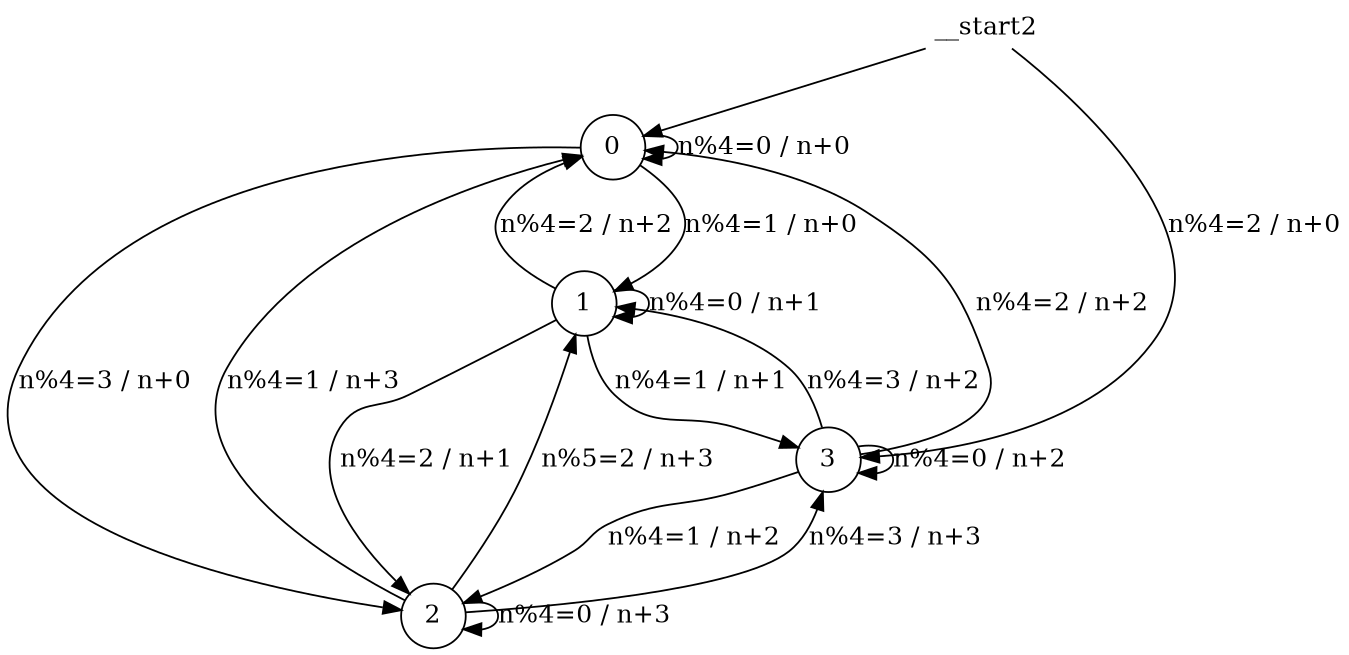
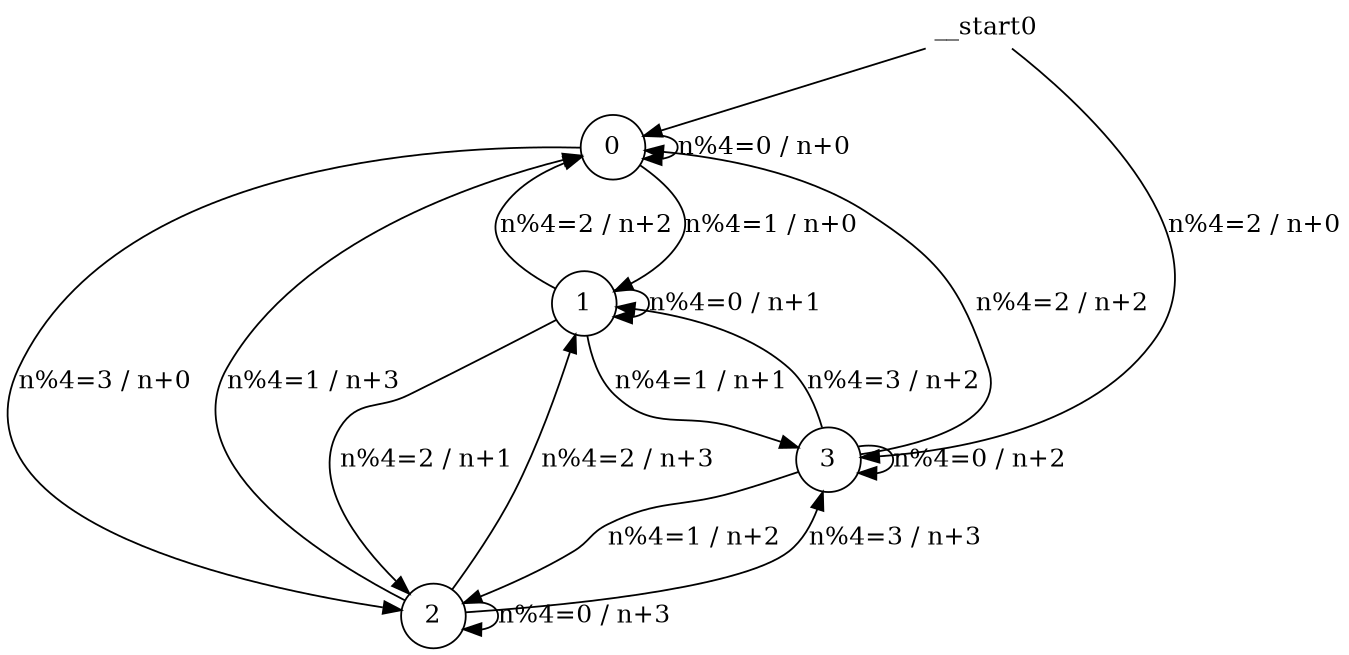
node "__start2": label "__start2" -> "__start0"
edge "2" -> "1": label "n%5=2 / n+3" -> "n%4=2 / n+3"
